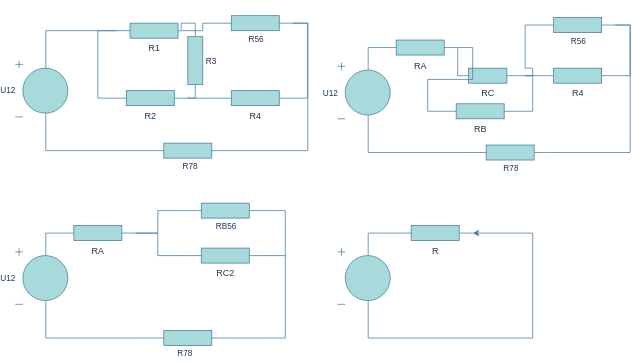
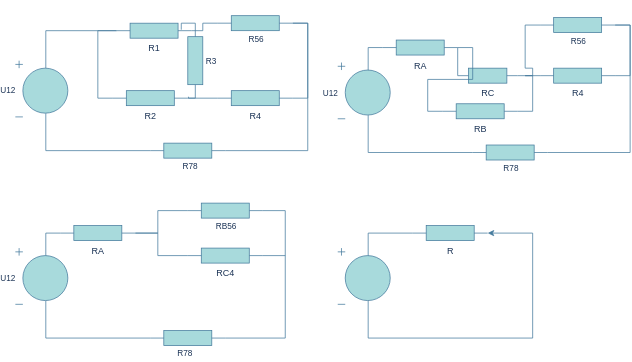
node "R": moved (435, 233) -> (450, 233)
node "RC2": label "RC2" -> "RC4"
